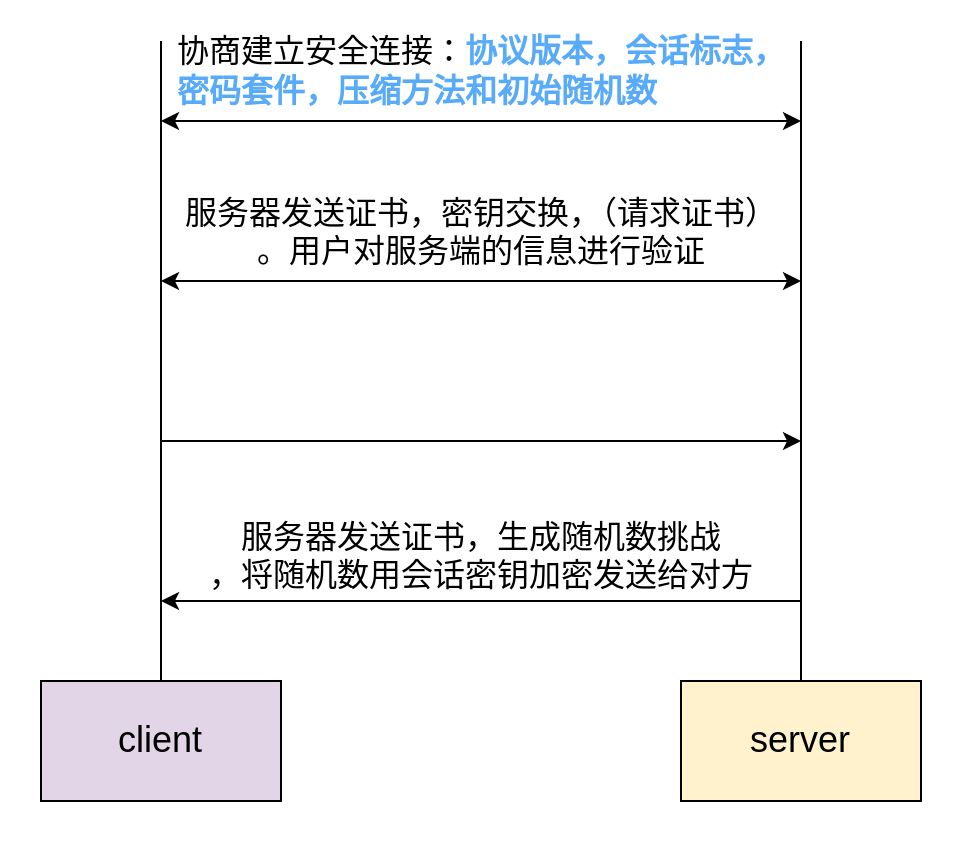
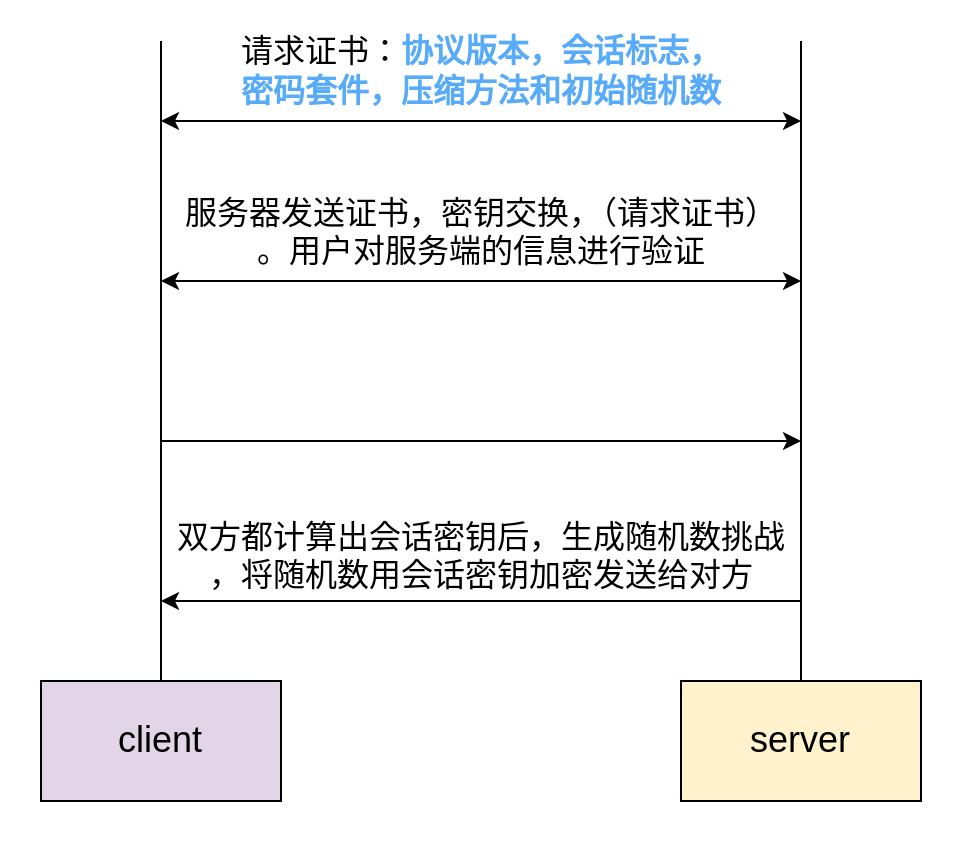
node "协商建立安全连接：协议版本，会话标志， 密码套件，压缩方法和初始随机数": label "协商建立安全连接：协议版本，会话标志， 密码套件，压缩方法和初始随机数" -> "请求证书：协议版本，会话标志， 密码套件，压缩方法和初始随机数"
node "服务器发送证书，生成随机数挑战 ，将随机数用会话密钥加密发送给对方": label "服务器发送证书，生成随机数挑战 ，将随机数用会话密钥加密发送给对方" -> "双方都计算出会话密钥后，生成随机数挑战 ，将随机数用会话密钥加密发送给对方"
